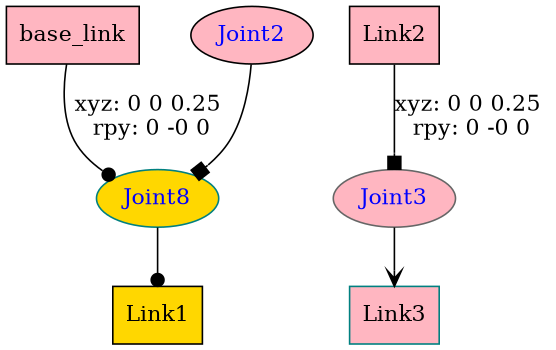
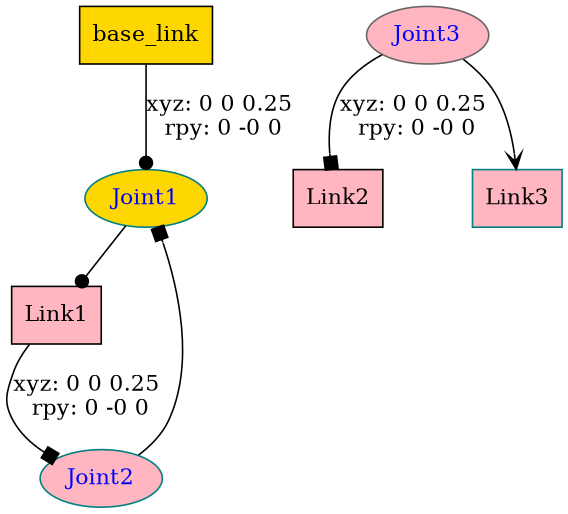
node "base_link": fillcolor lightpink -> gold
node "Joint2": color black -> teal
edge "Link2" -> "Joint3": reversed
node "Joint8": label "Joint8" -> "Joint1"
node "Link1": fillcolor gold -> lightpink
edge "Link1" -> "Joint2": added, label "xyz: 0 0 0.25 rpy: 0 -0 0"
